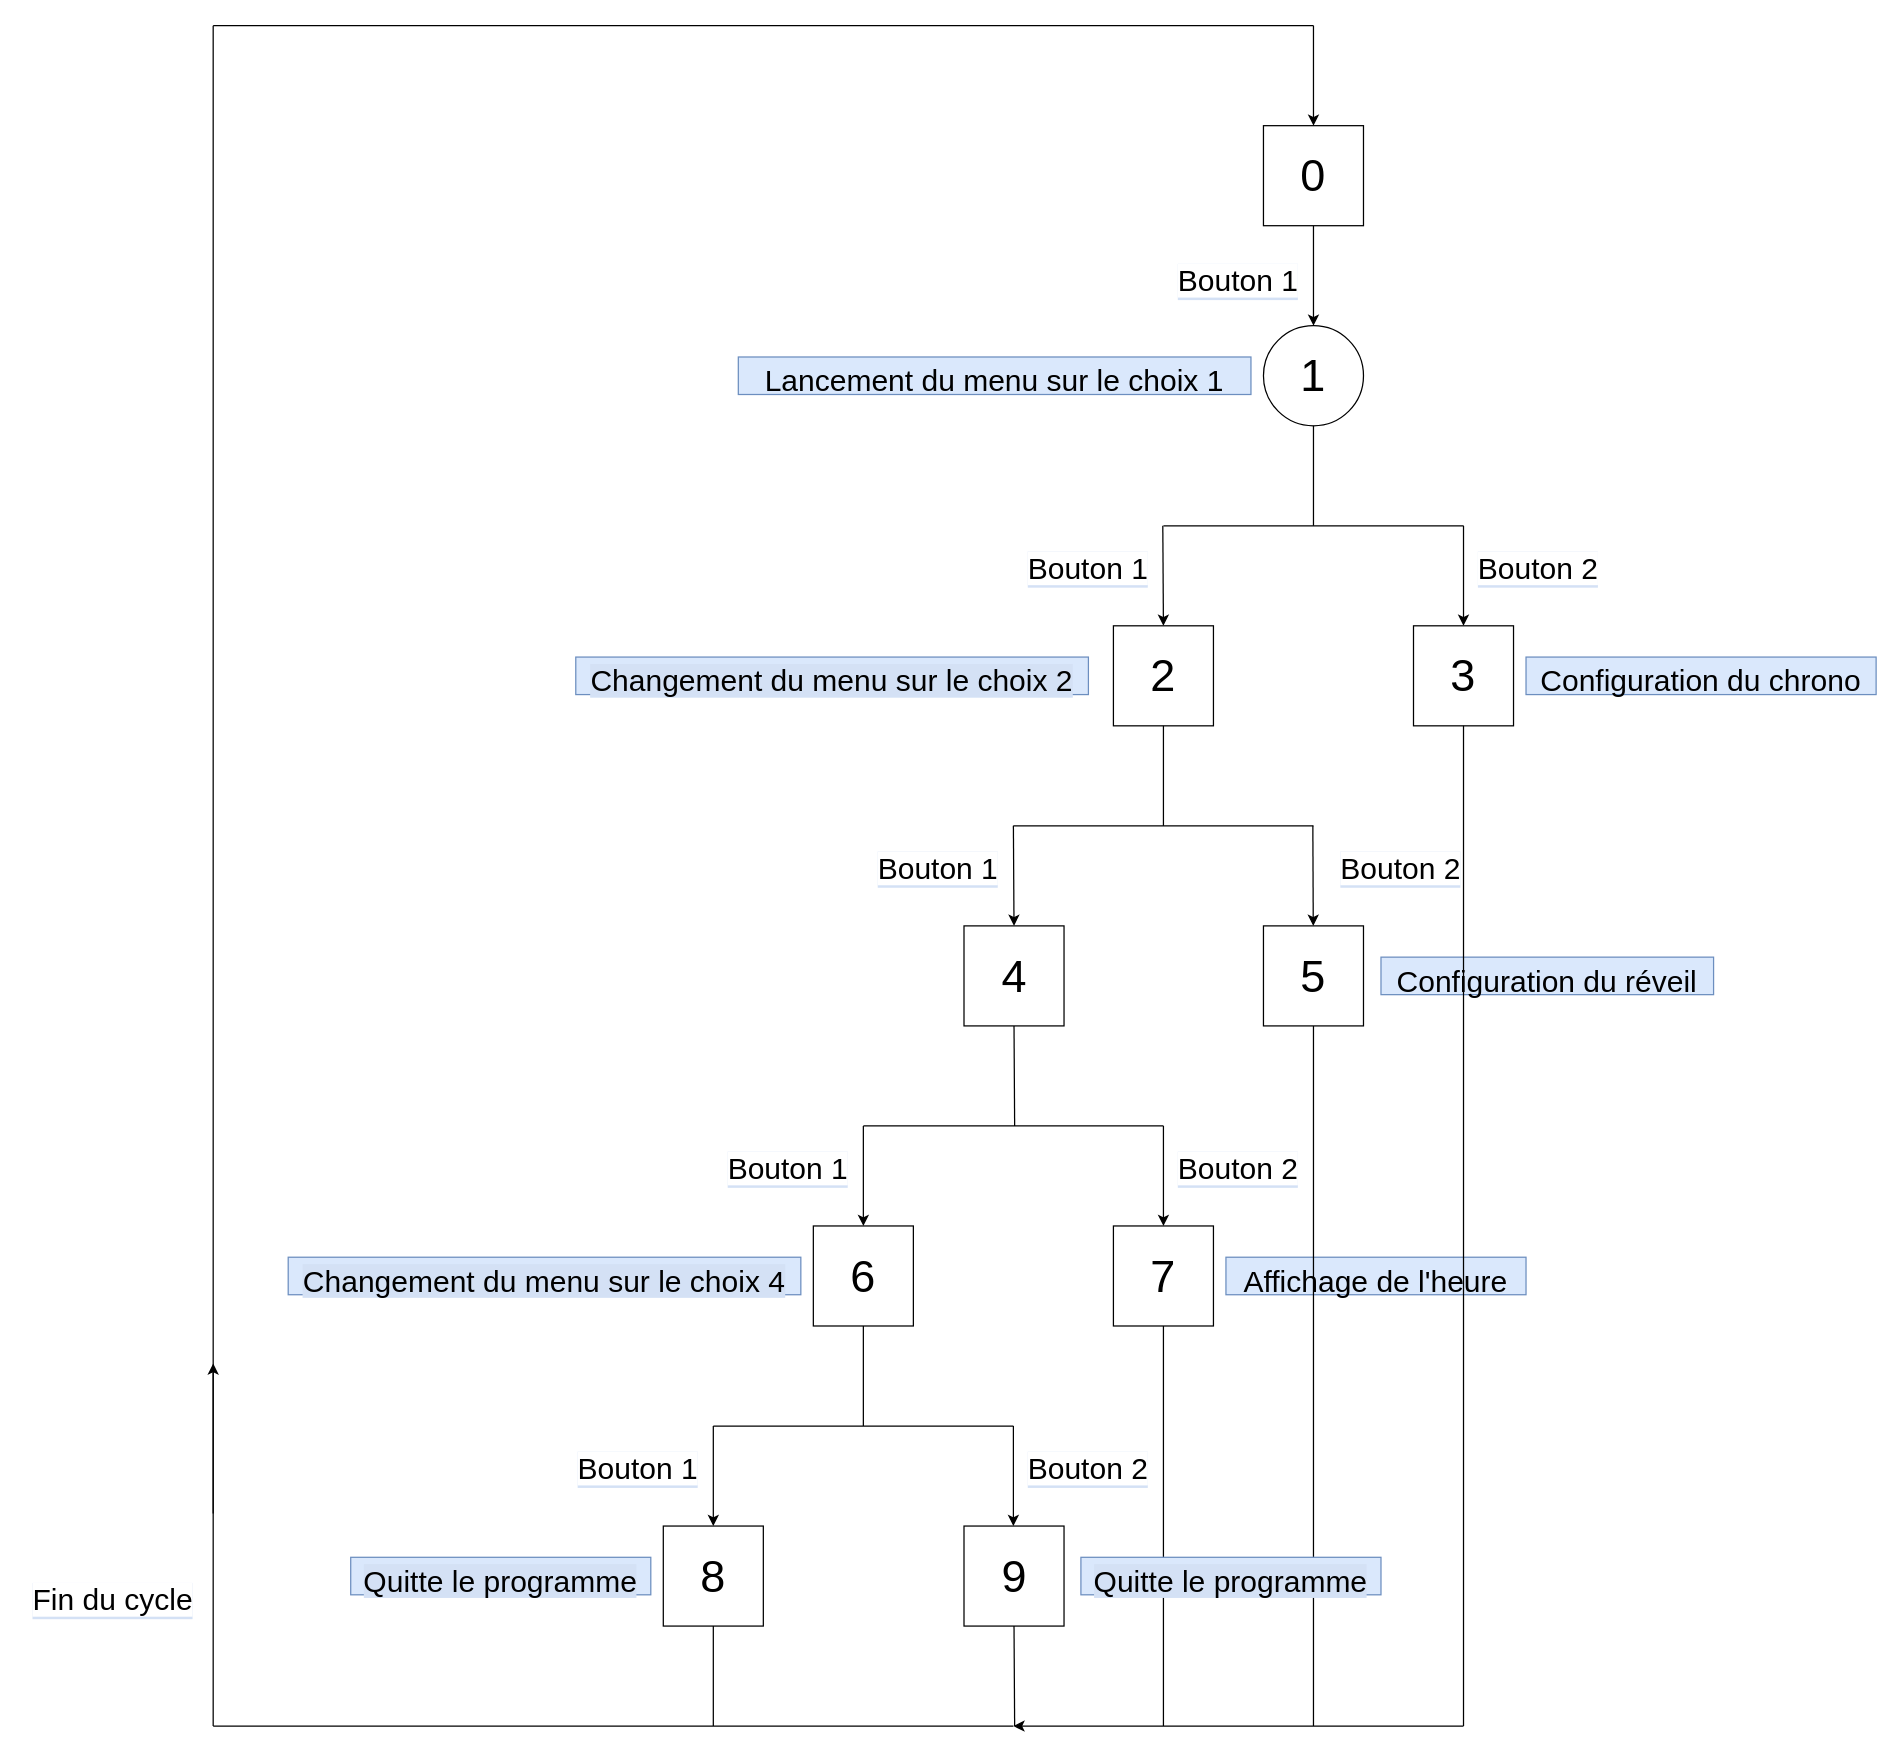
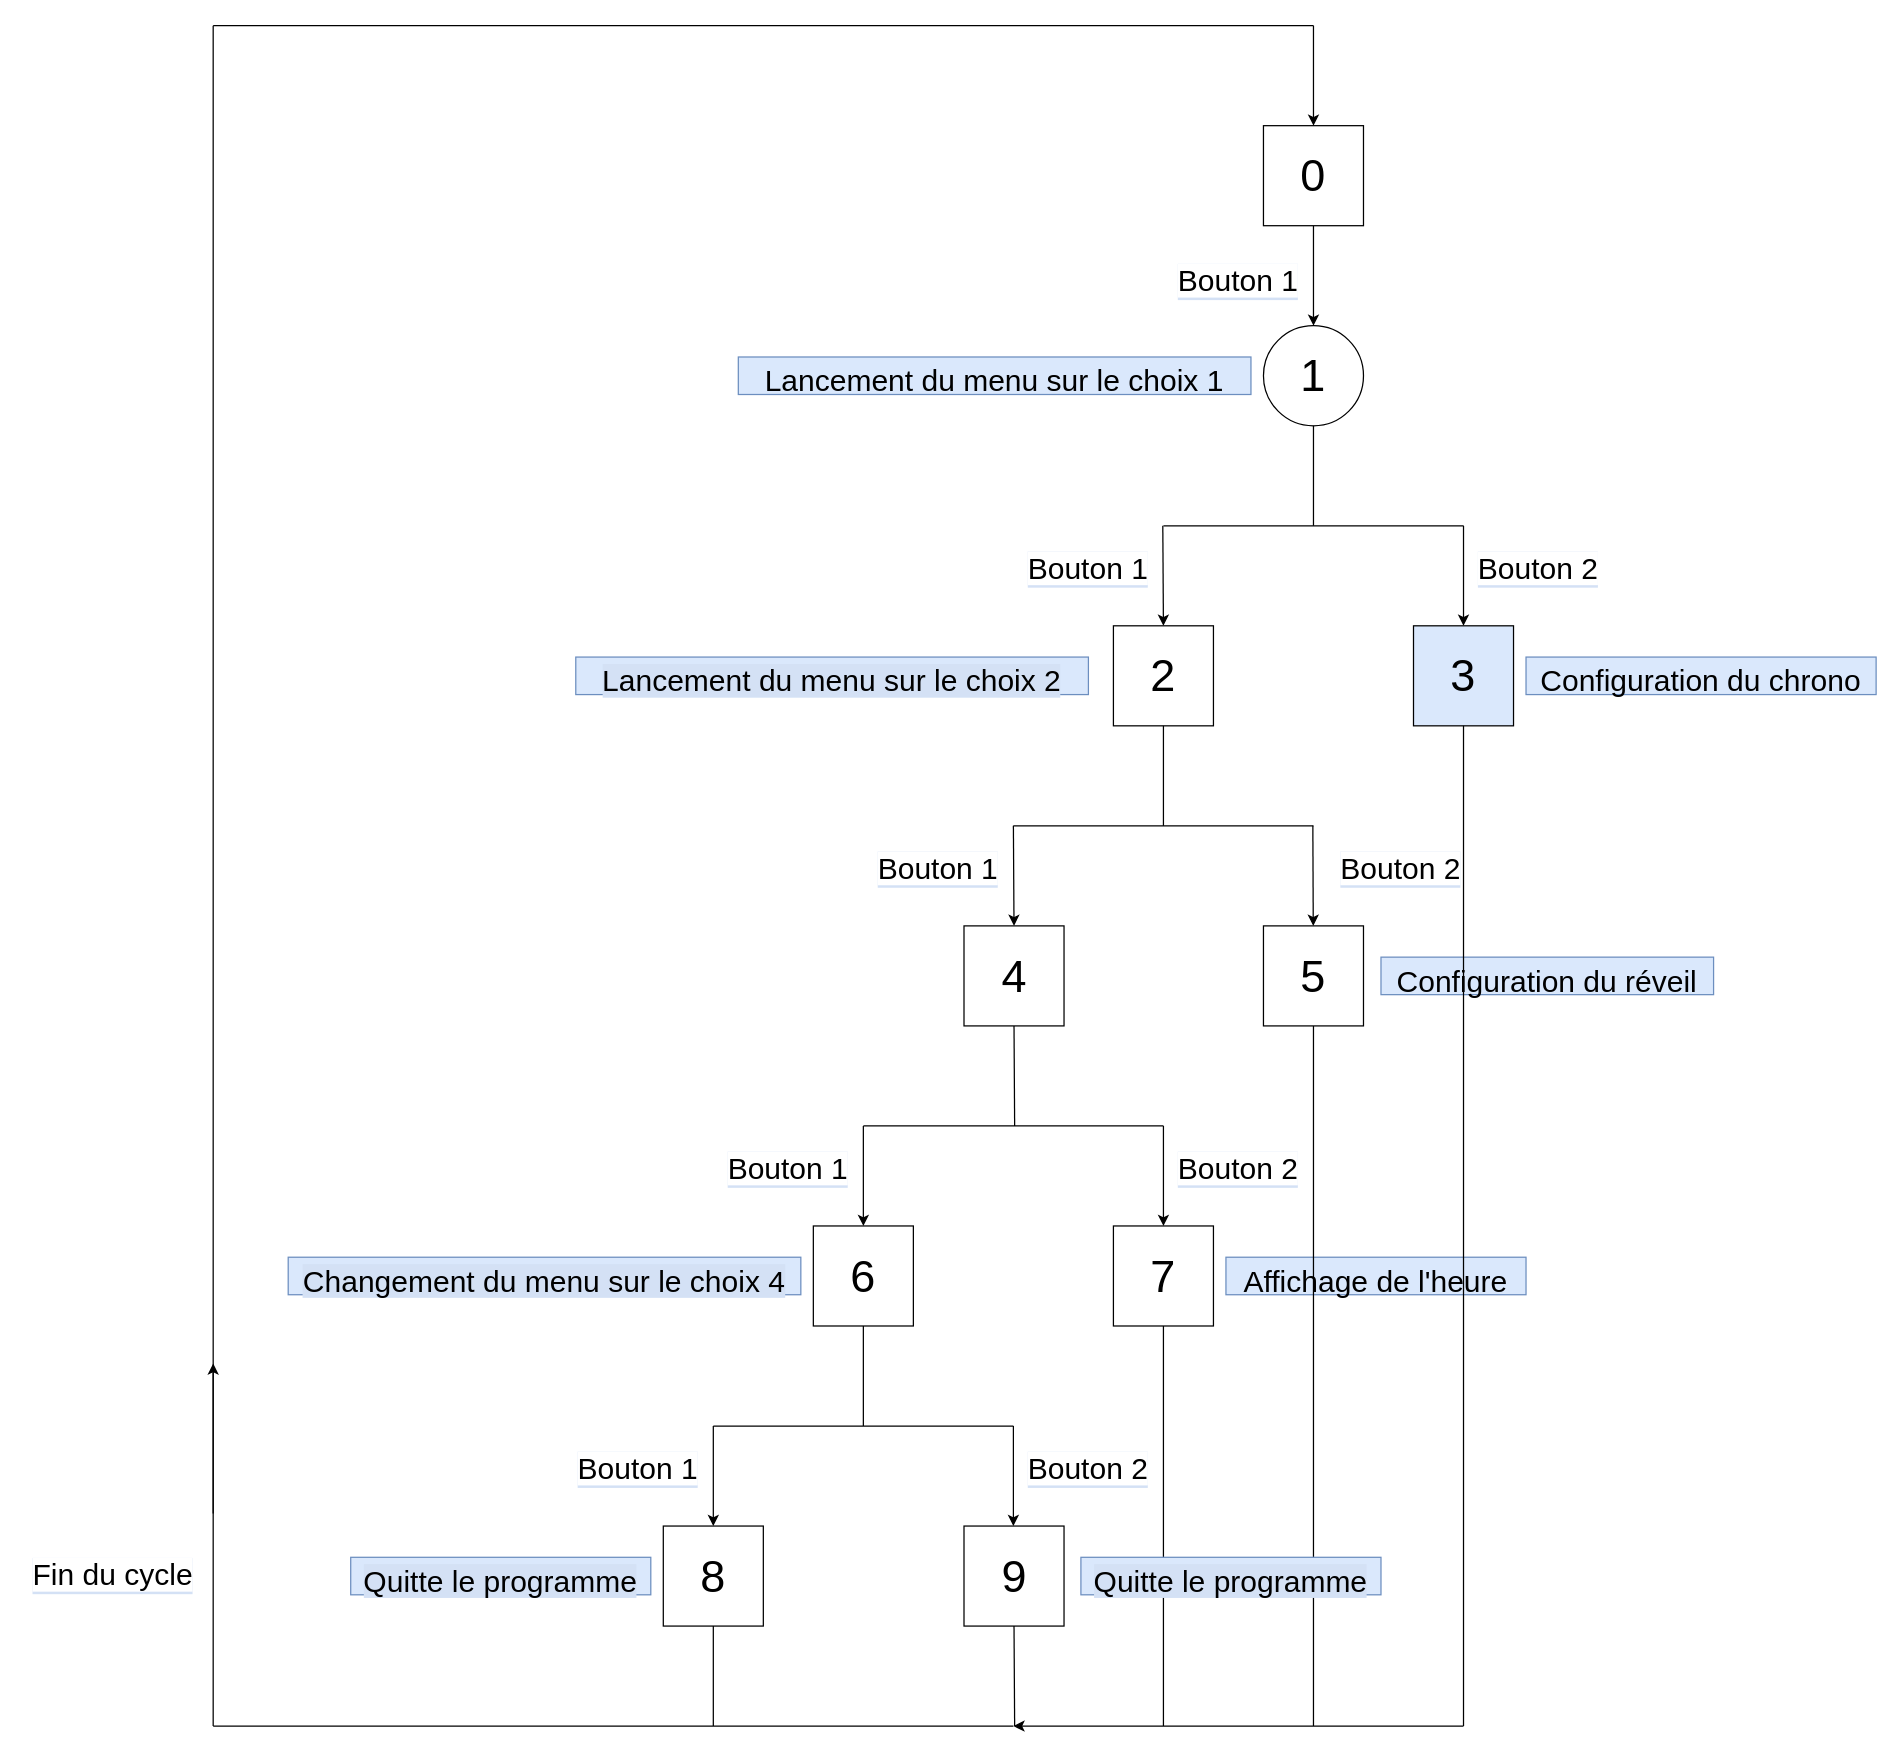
node "Changement du menu sur le choix 2": label "Changement du menu sur le choix 2" -> "Lancement du menu sur le choix 2"
node "3": fillcolor #ffffff -> #dae8fc
node "Fin du cycle": moved (113, 1601) -> (113, 1576)
